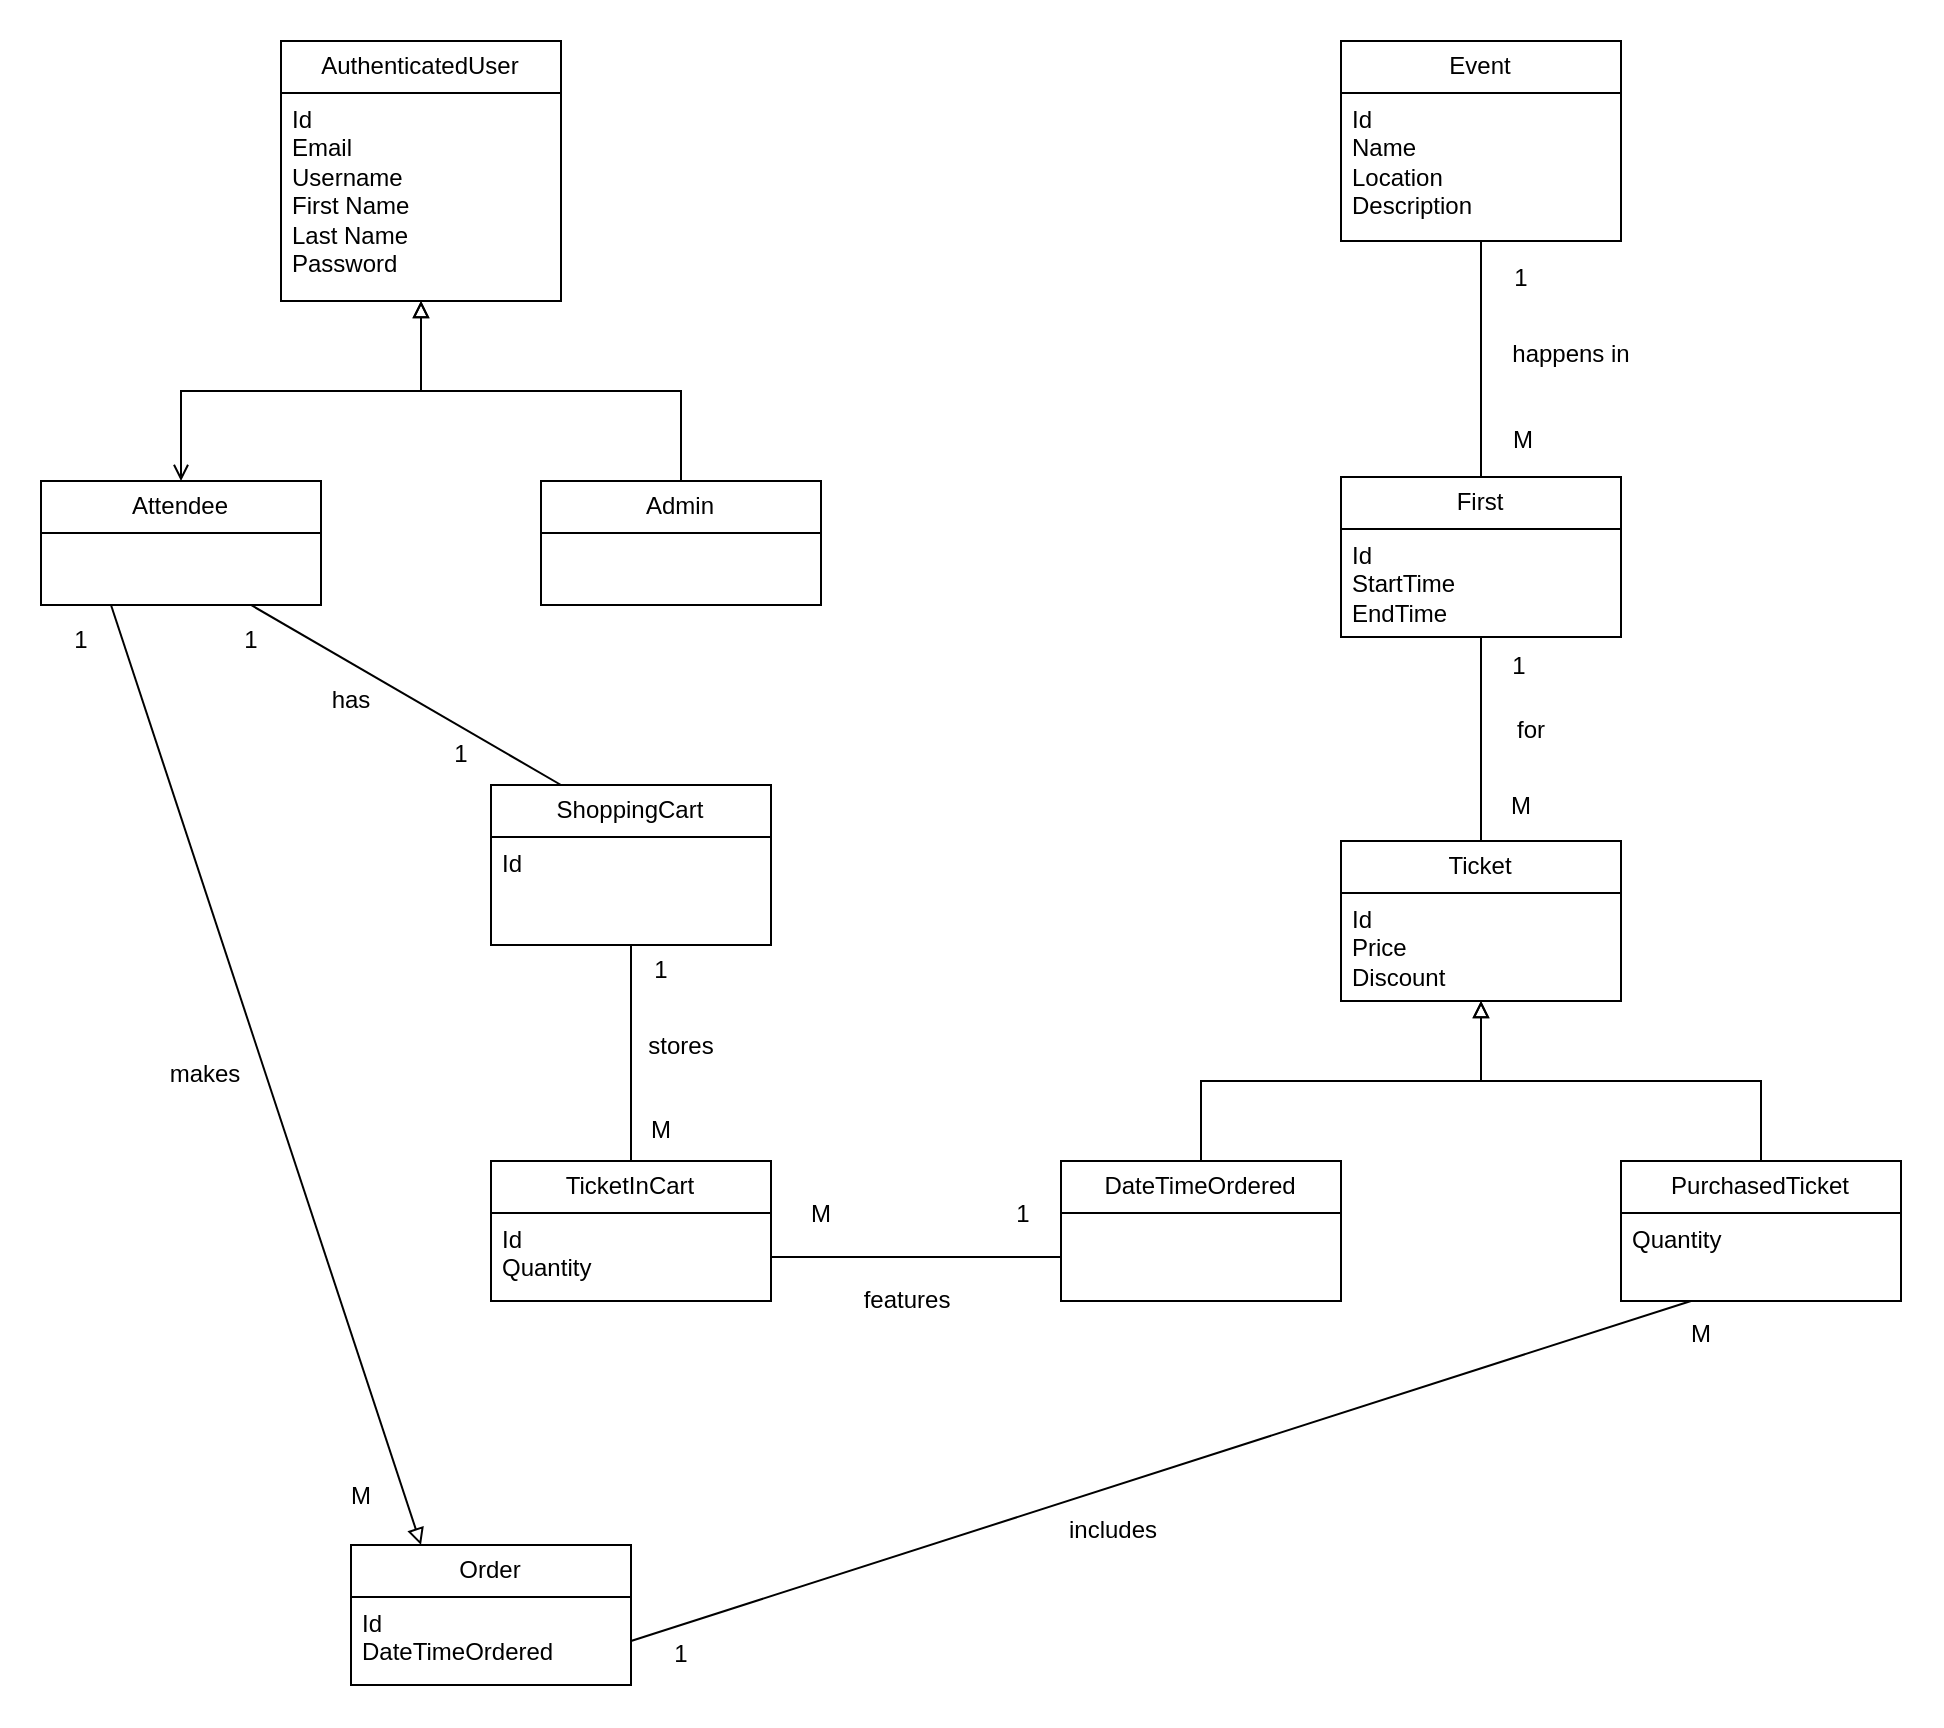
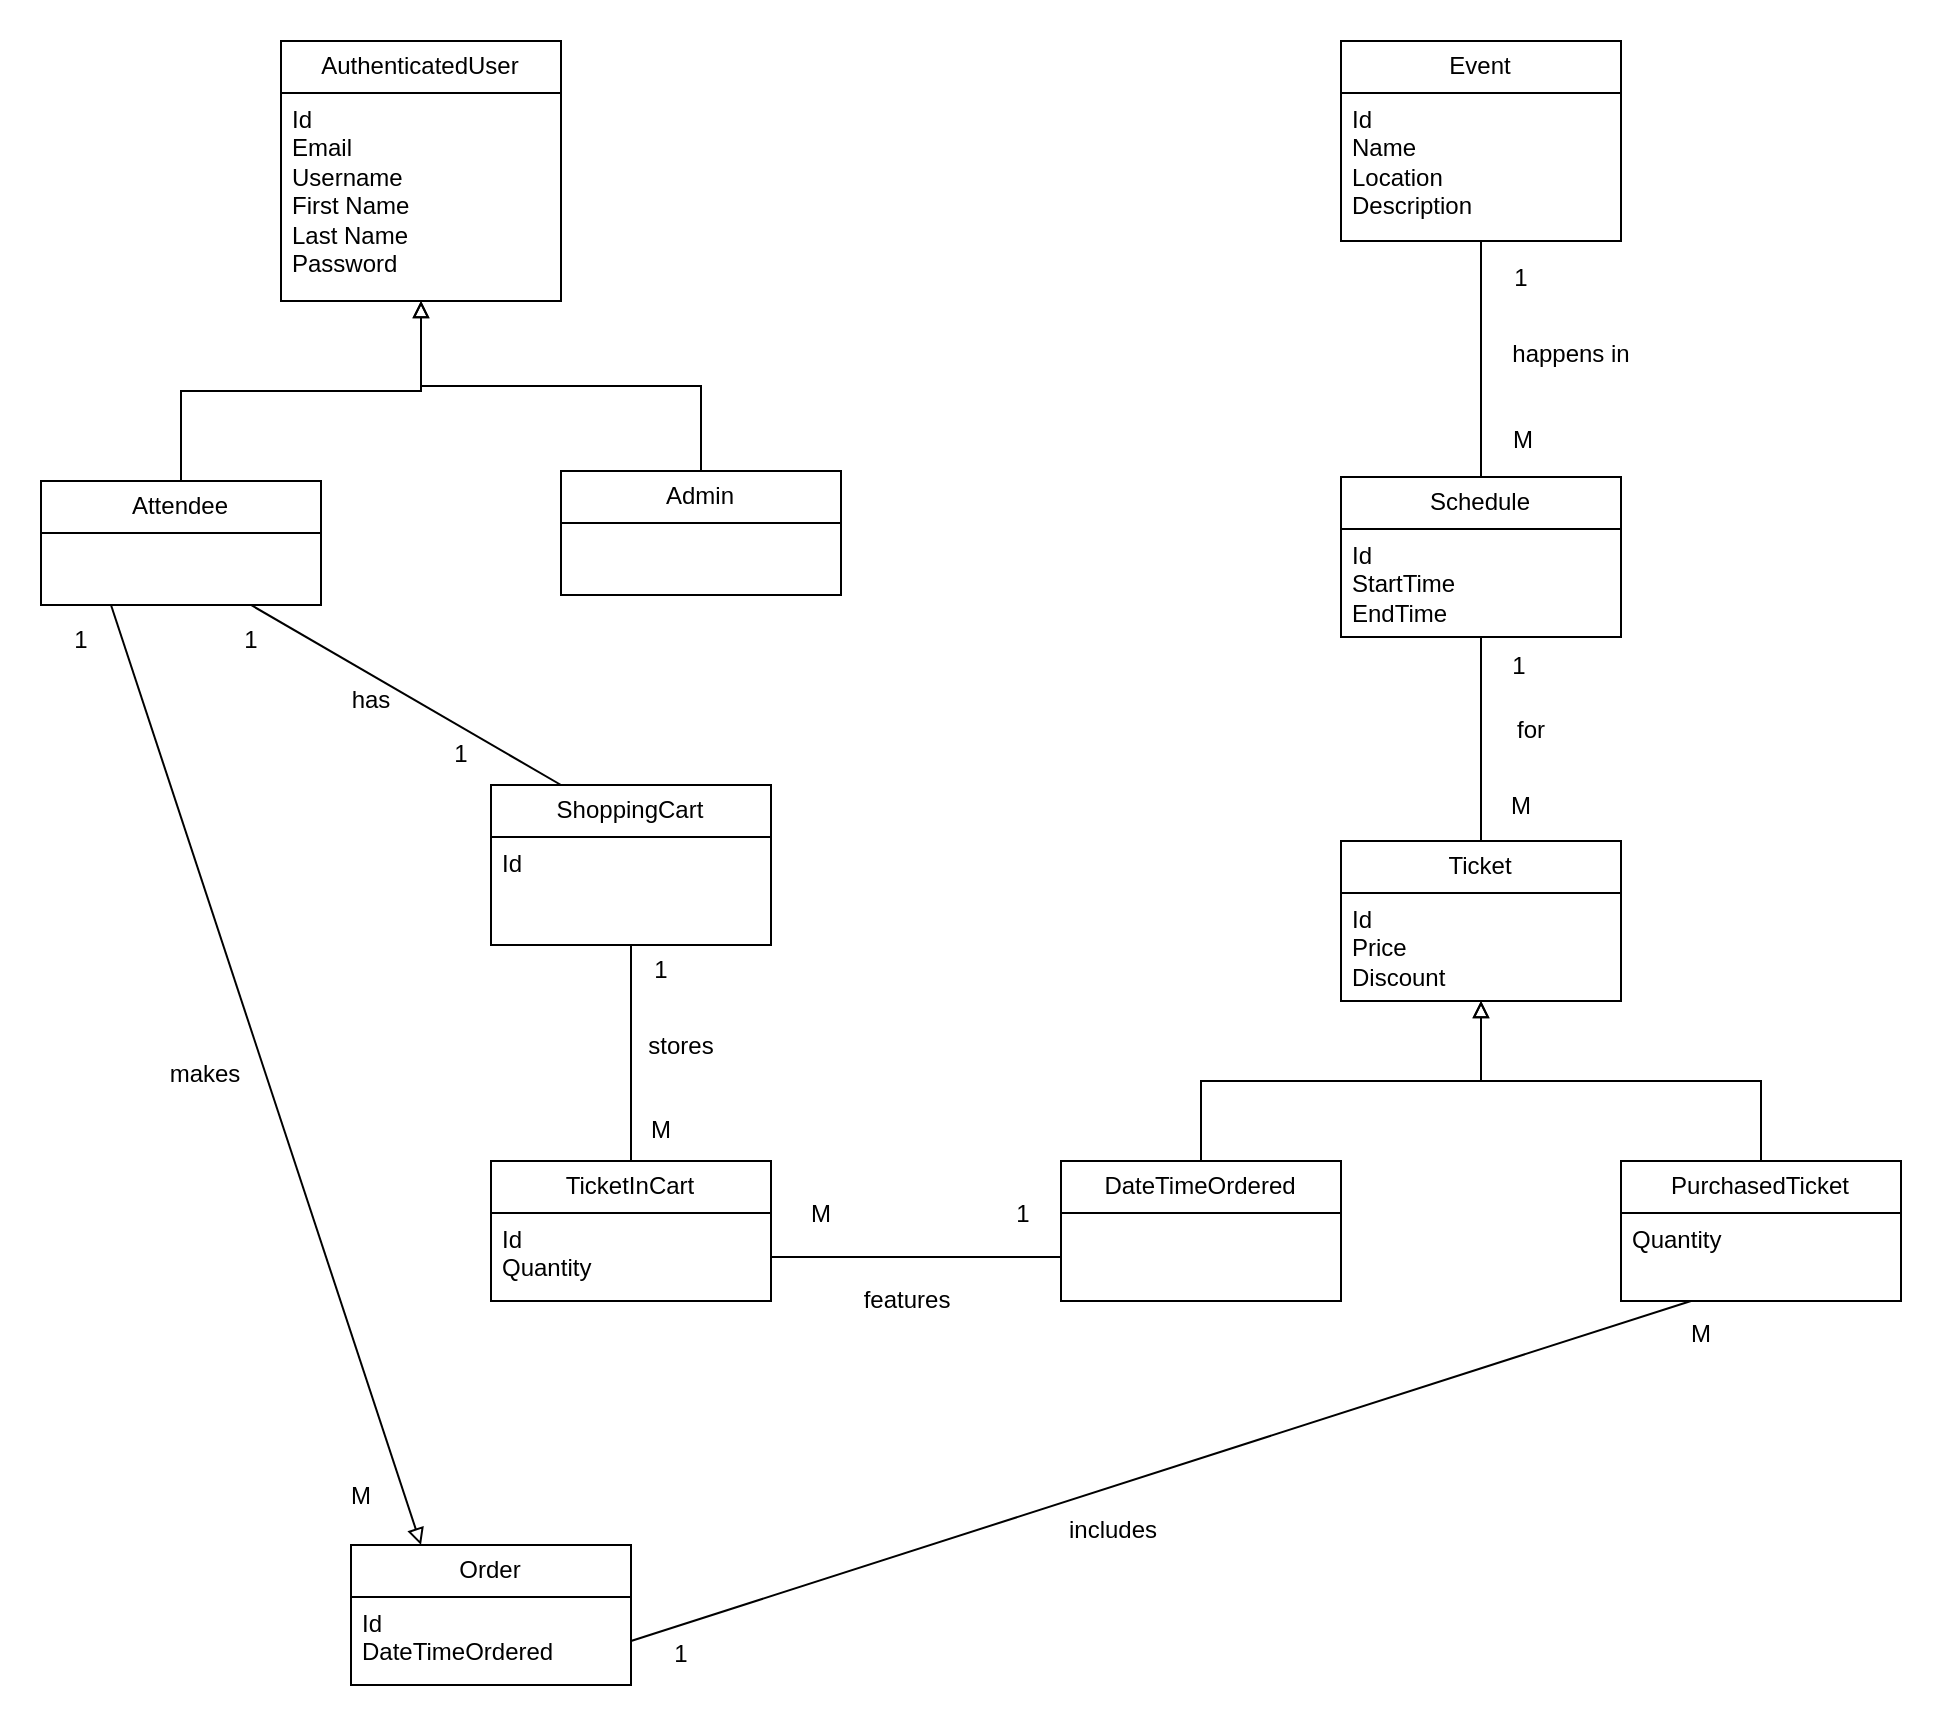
edge "AuthenticatedUser" -- "Attendee": arrowhead open -> none
node "First": label "First" -> "Schedule"
node "Admin": moved (681, 543) -> (701, 533)
node "has": moved (351, 701) -> (371, 701)
